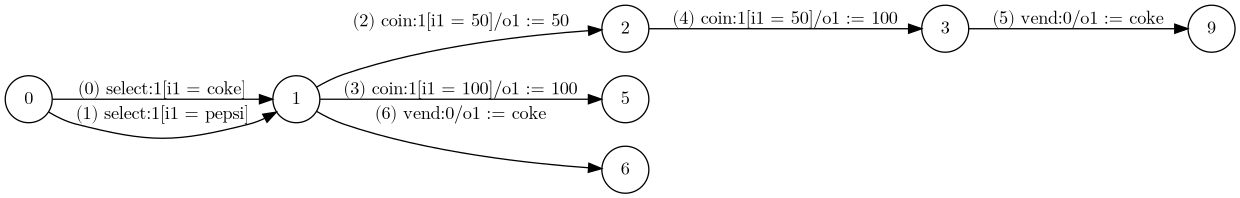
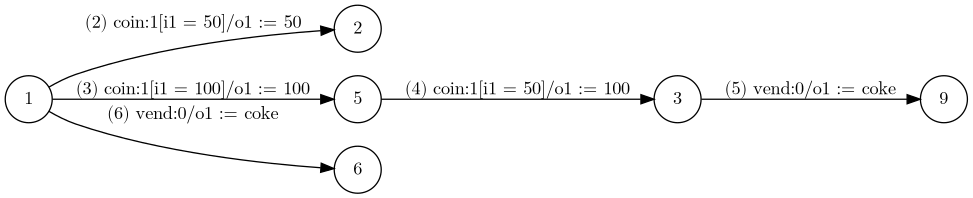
edge "2" -> "3": now "5" -> "3"
node "0": removed
